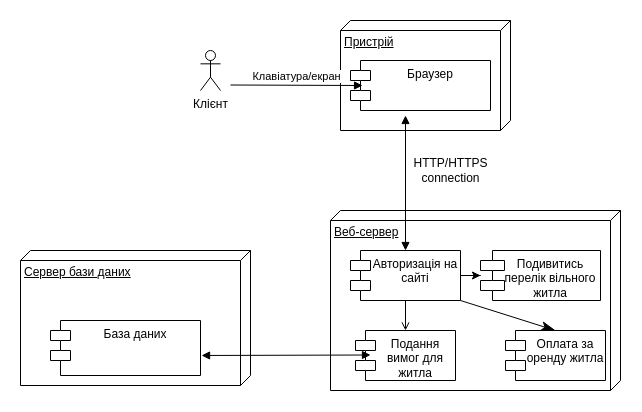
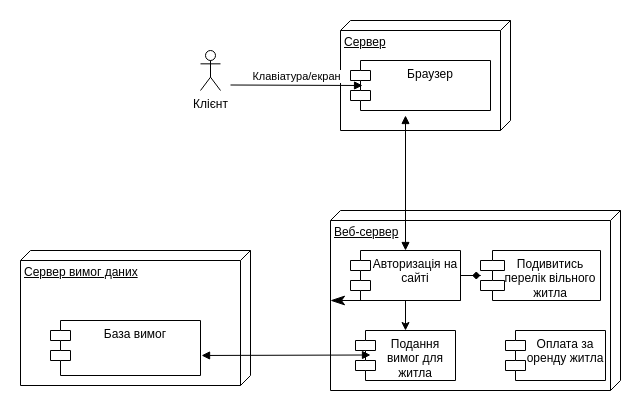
node "Пристрій": label "Пристрій" -> "Сервер"
node "HTTP/HTTPS connection": removed
node "Сервер бази даних": label "Сервер бази даних" -> "Сервер вимог даних"
edge "Авторизація на сайті" -> "Подивитись перелік вільного житла": arrowhead classic -> diamond
edge "Авторизація на сайті" -> "Оплата за оренду житла": now "Авторизація на сайті" -> "Веб-сервер"
edge "Авторизація на сайті" -> "Подання вимог для житла": arrowhead open -> classic
node "База даних": label "База даних" -> "База вимог"
